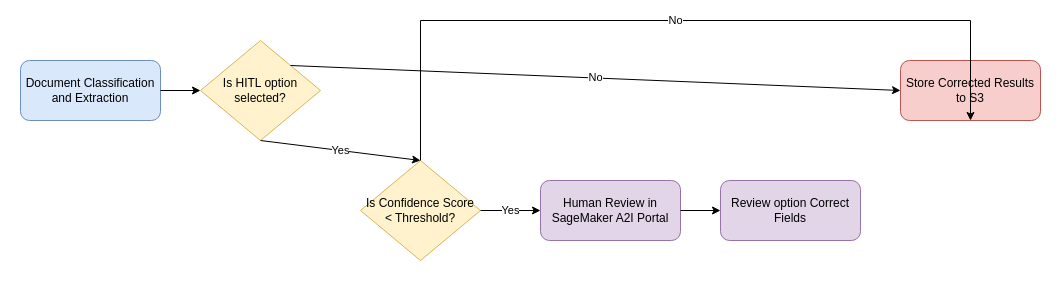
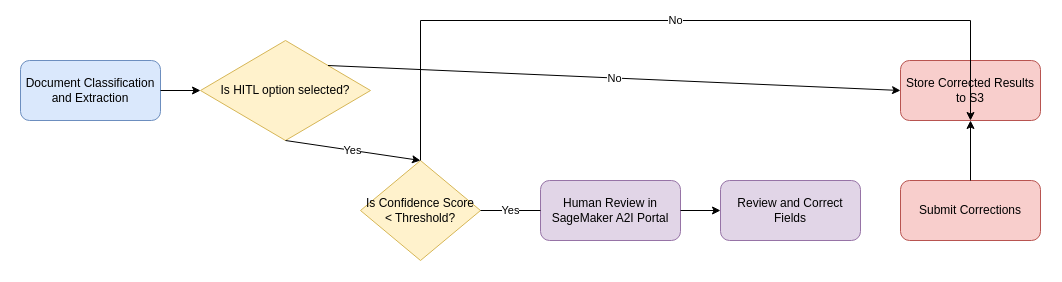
node "Is HITL option selected?": size 120x100 -> 170x100
edge "Submit Corrections" -> "Store Corrected Results to S3": added
edge "Is Confidence Score < Threshold?" -> "Human Review in SageMaker A2I Portal": arrowhead classic -> none
node "Review option Correct Fields": label "Review option Correct Fields" -> "Review and Correct Fields"
node "Submit Corrections": added
